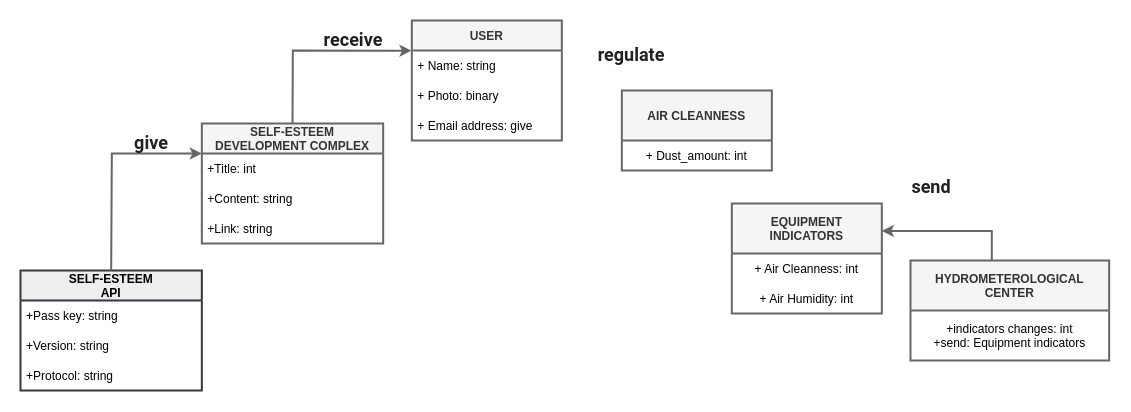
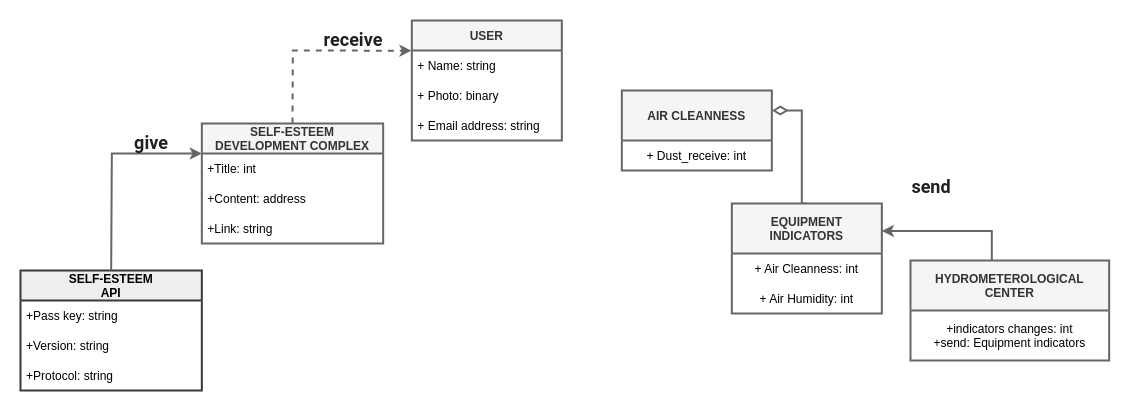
edge "SELF-ESTEEM DEVELOPMENT COMPLEX" -> "+ Name: string": style solid -> dashed
node "regulate": removed
node "+ Email address: give": label "+ Email address: give" -> "+ Email address: string"
edge "EQUIPMENT INDICATORS" -> "AIR CLEANNESS": added
node "+ Dust_amount: int": label "+ Dust_amount: int" -> "+ Dust_receive: int"
node "+Content: string": label "+Content: string" -> "+Content: address"
